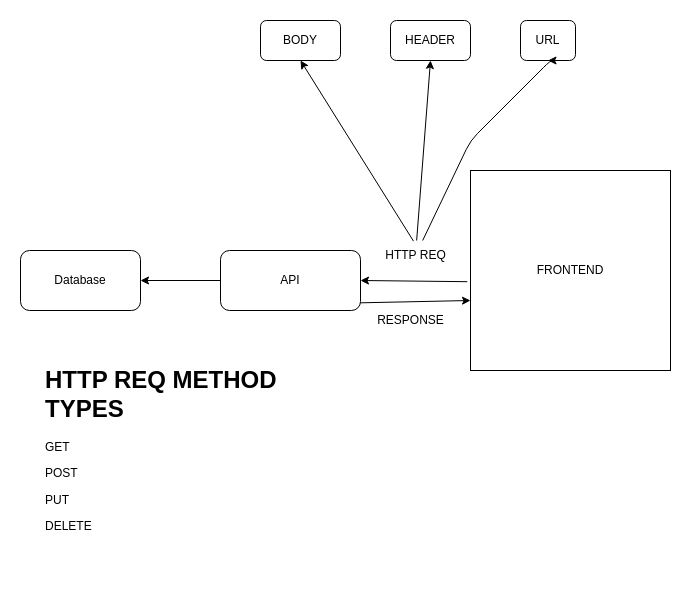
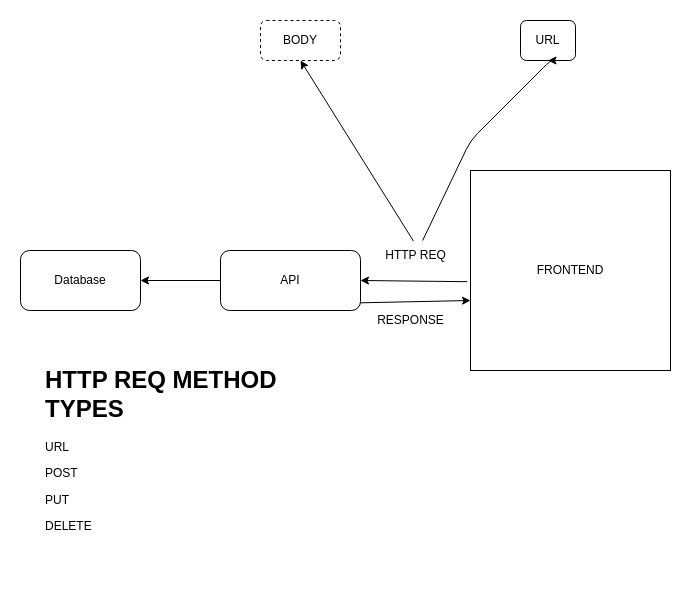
node "BODY": style solid -> dashed
node "HEADER": removed
edge "HTTP REQ" -> "HEADER": removed
node "HTTP REQ METHOD TYPESGET POST PUT DELETE": label "HTTP REQ METHOD TYPESGET POST PUT DELETE" -> "HTTP REQ METHOD TYPESURL POST PUT DELETE"
